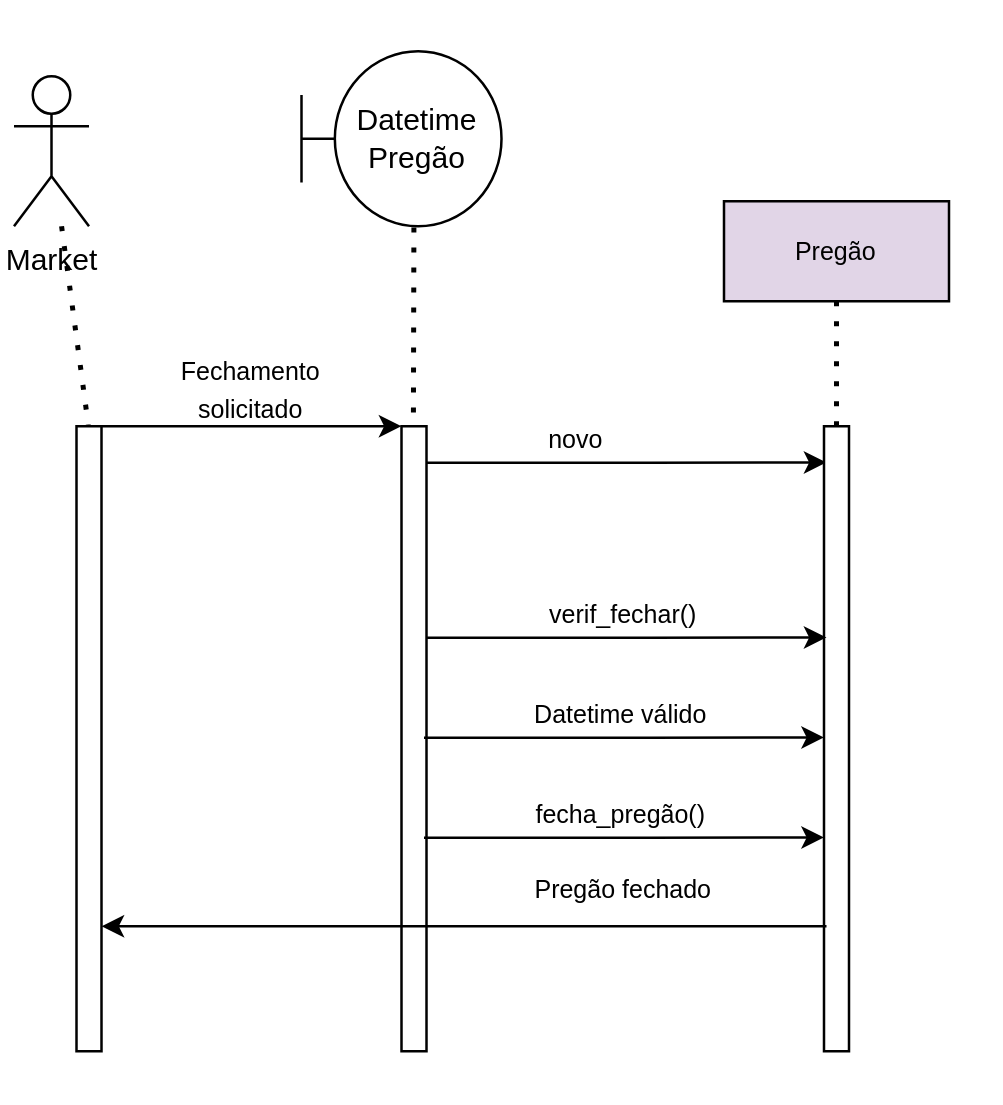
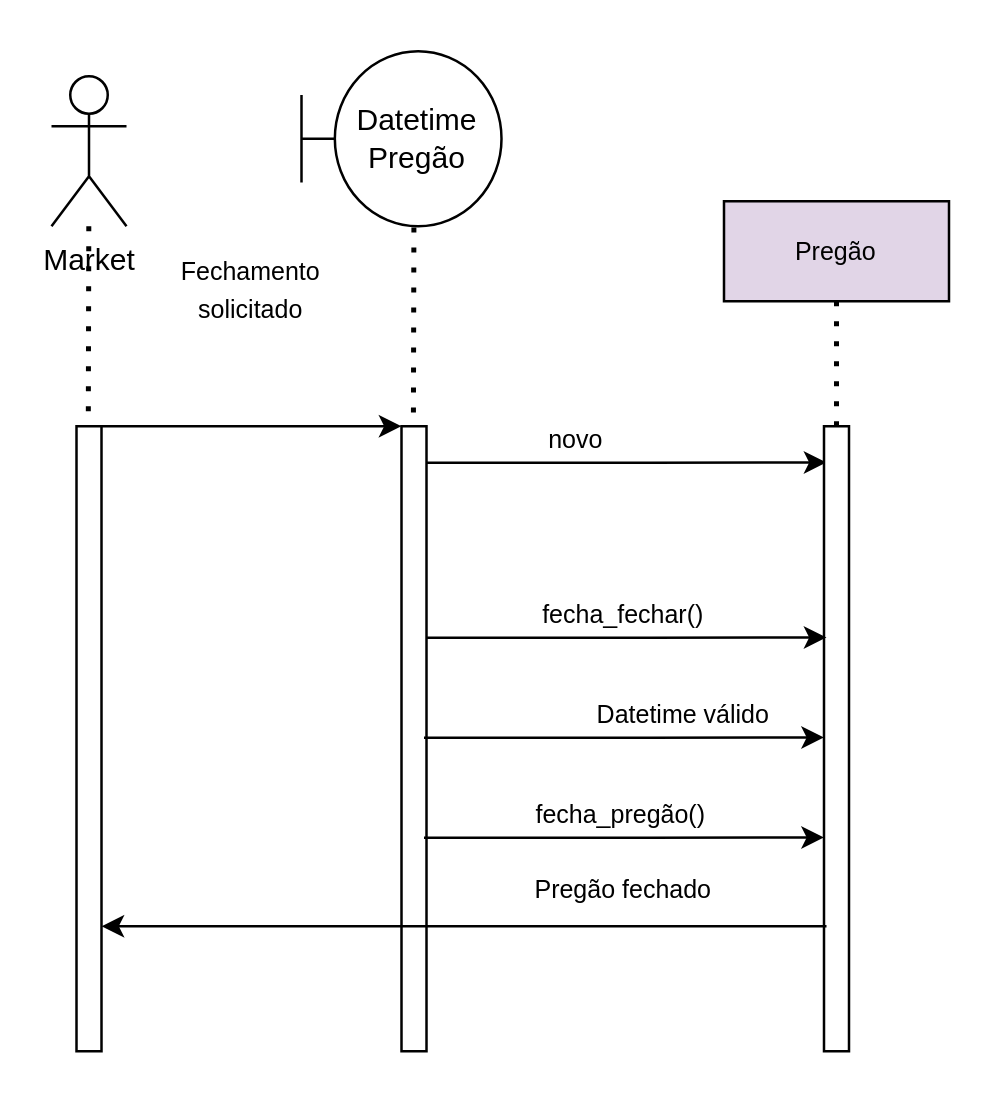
node "Market": moved (51, 151) -> (89, 151)
node "Fechamento solicitado": moved (251, 389) -> (251, 289)
node "verif_fechar()": label "verif_fechar()" -> "fecha_fechar()"
node "Datetime válido": moved (621, 714) -> (684, 714)
